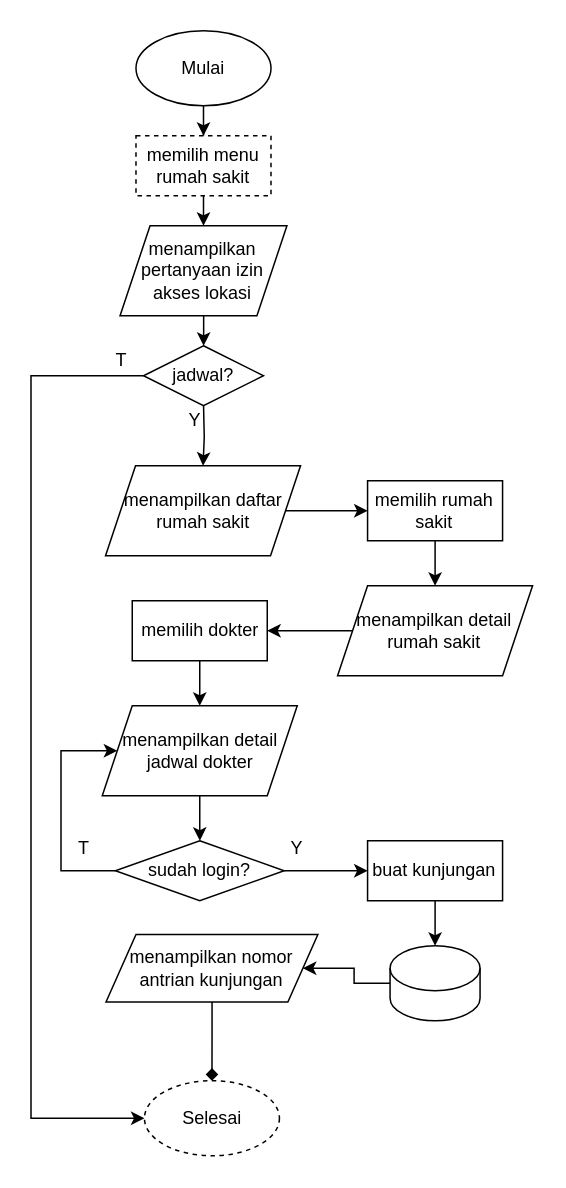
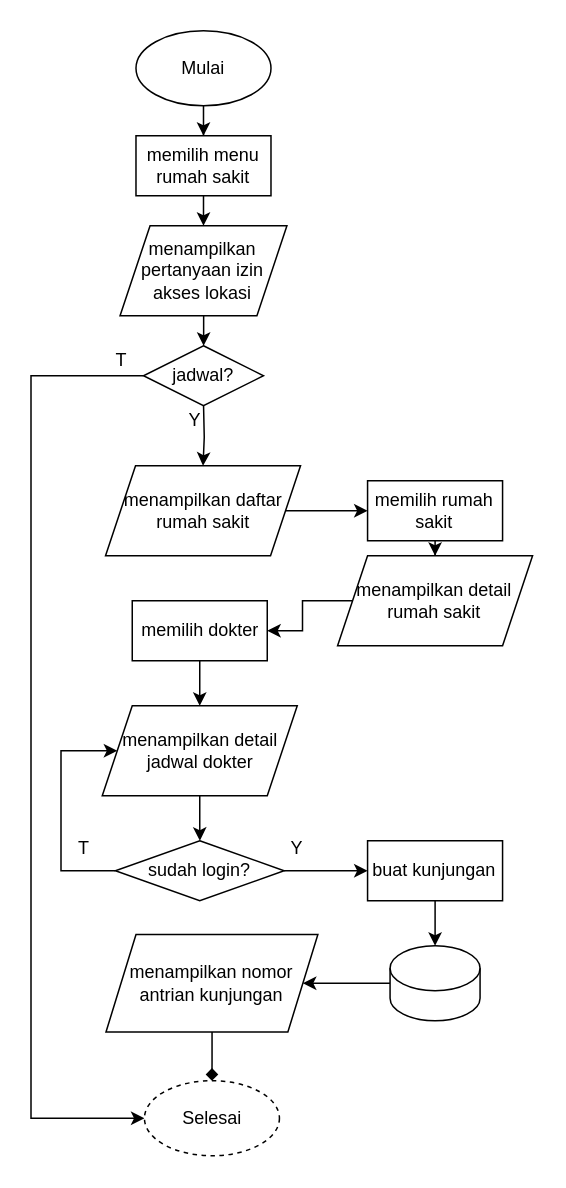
node "memilih menu rumah sakit": style dashed -> solid
node "menampilkan detail rumah sakit": moved (435, 631) -> (435, 601)
node "menampilkan nomor antrian kunjungan": size 212x68 -> 212x98
